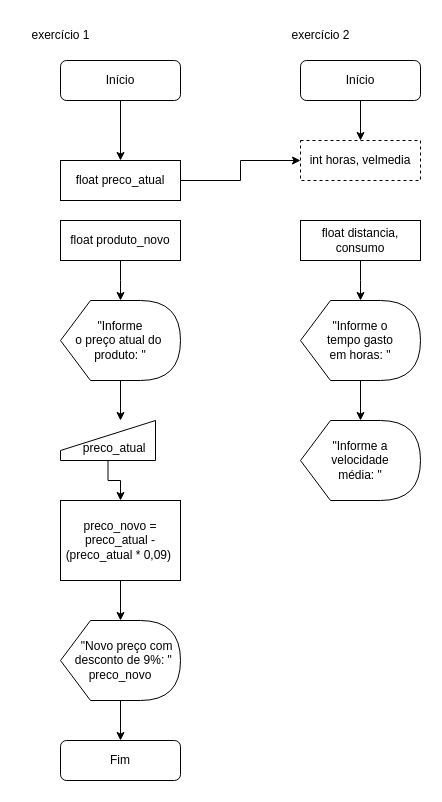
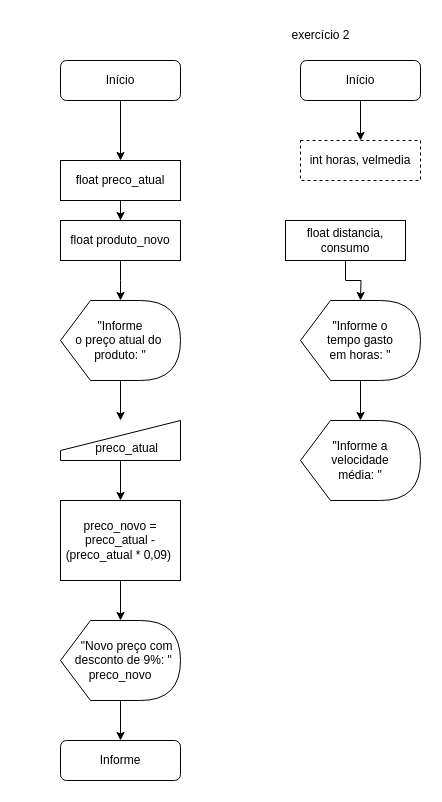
node "exercício 1": removed
edge "float preco_atual" -> "int horas, velmedia": now "float preco_atual" -> "float produto_novo"
node "float distancia, consumo": moved (361, 241) -> (346, 241)
node "preco_atual": size 95x40 -> 120x40
node "Fim": label "Fim" -> "Informe"
